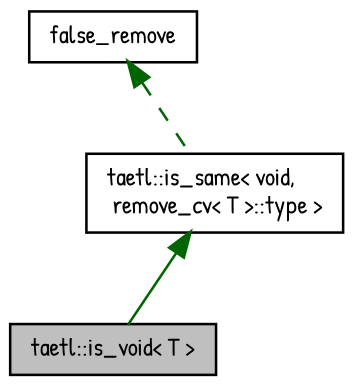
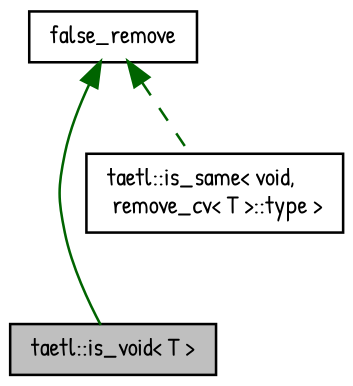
edge "taetl::is_void< T >" -> "taetl::is_same< void, remove_cv< T >::type >": now "taetl::is_void< T >" -> "false_remove"
